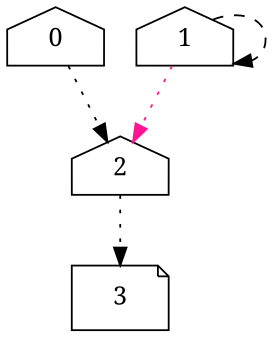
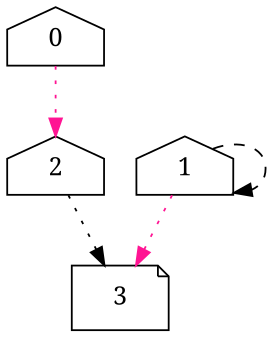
edge "0" -> "2": color black -> deeppink
edge "1" -> "2": now "1" -> "3"
